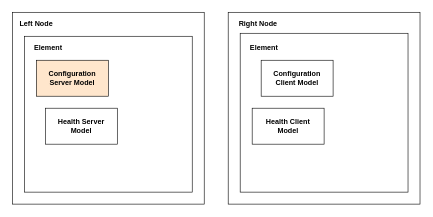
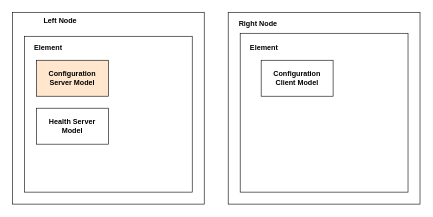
node "Left Node": moved (36, 24) -> (60, 21)
node "Health Server Model": moved (81, 126) -> (72, 126)
node "Health Client Model": removed
